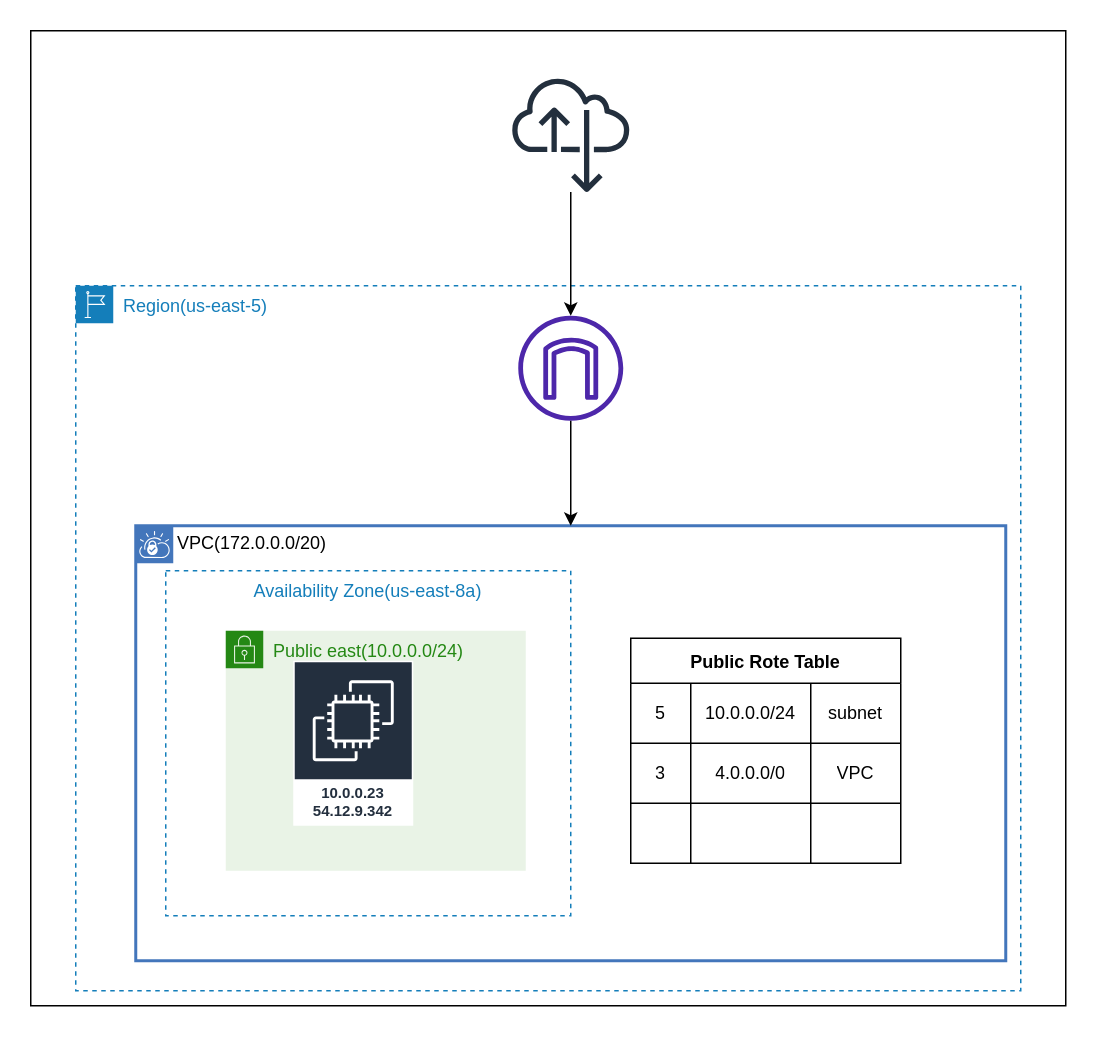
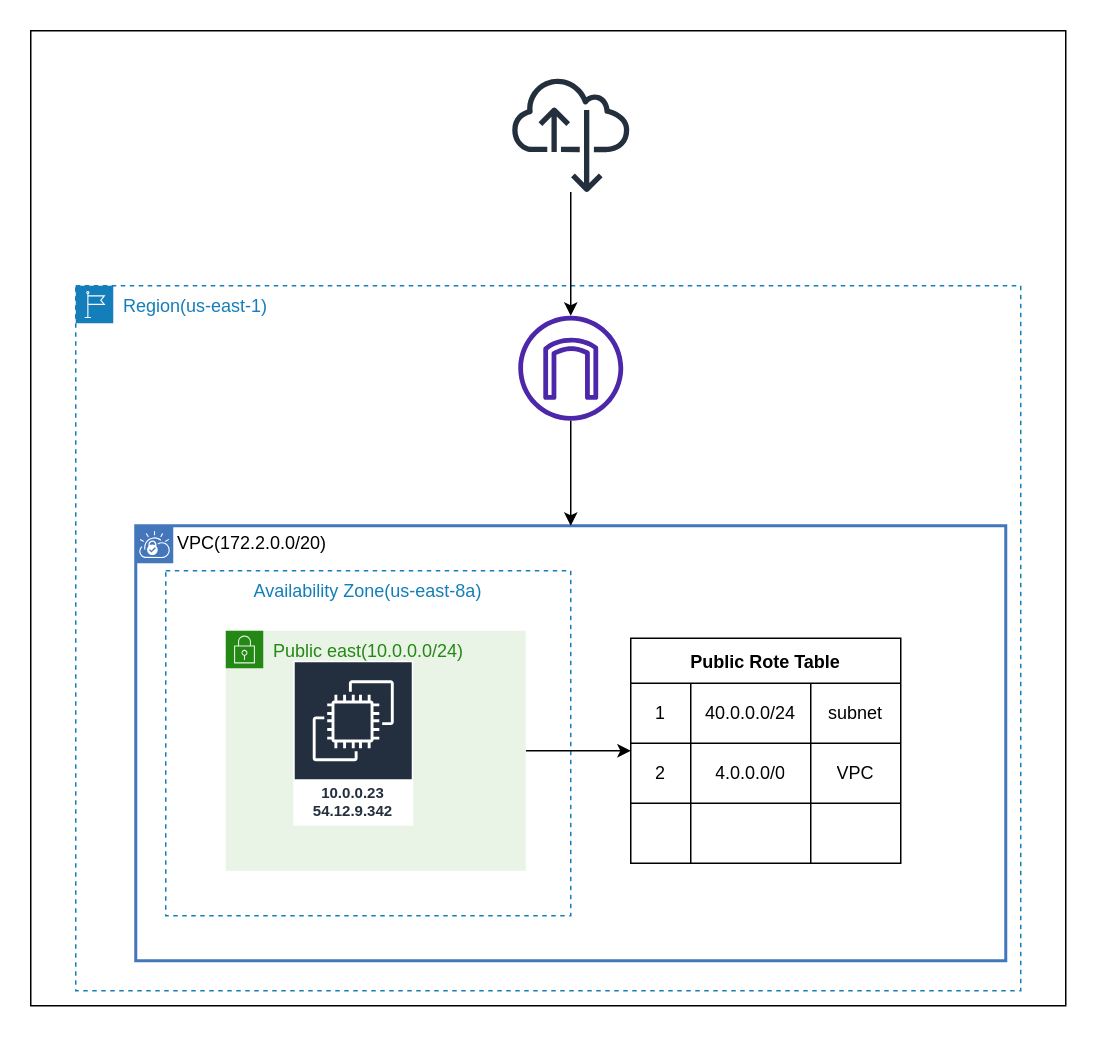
node "Region(us-east-5)": label "Region(us-east-5)" -> "Region(us-east-1)"
node "VPC(172.0.0.0/20)": label "VPC(172.0.0.0/20)" -> "VPC(172.2.0.0/20)"
node "5": label "5" -> "1"
node "10.0.0.0/24": label "10.0.0.0/24" -> "40.0.0.0/24"
edge "Public east(10.0.0.0/24)" -> "Public Rote Table": added
node "3": label "3" -> "2"
